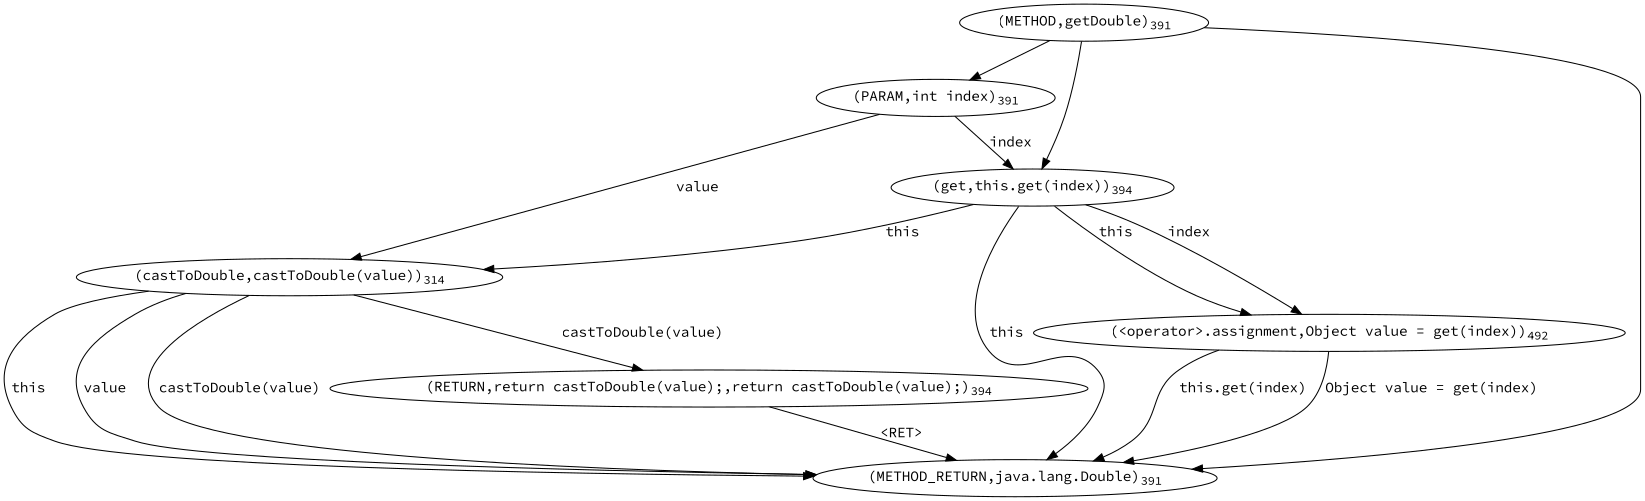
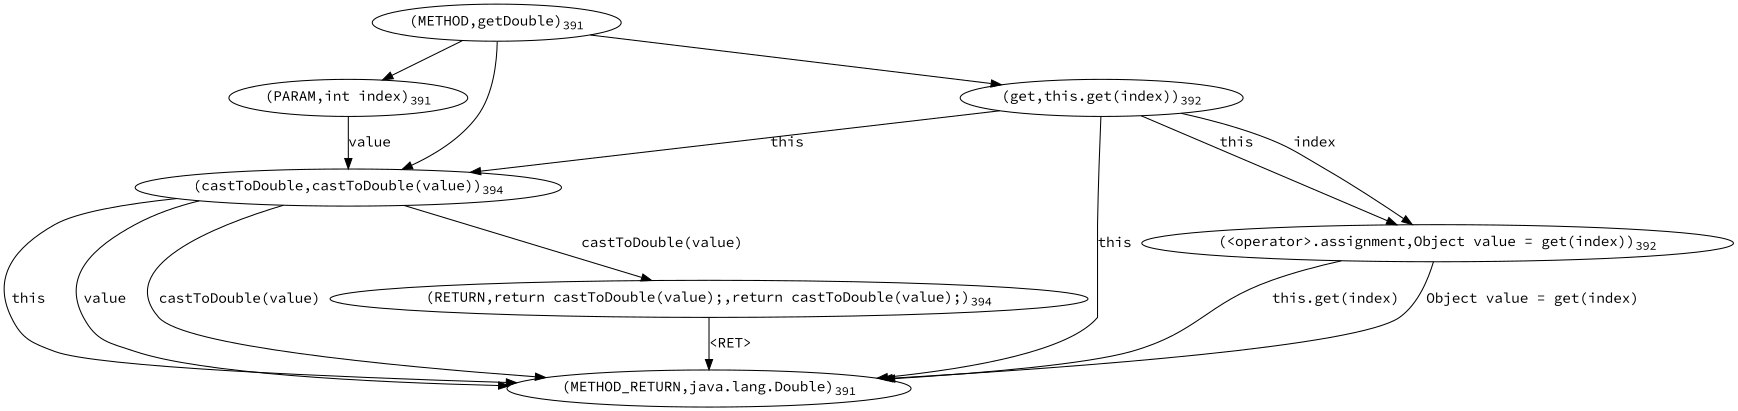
edge "(PARAM,int index)" -> "(get,this.get(index))": removed, label "index"
node "(get,this.get(index))": text "394" -> "392"
edge "(METHOD,getDouble)" -> "(METHOD_RETURN,java.lang.Double)": now "(METHOD,getDouble)" -> "(castToDouble,castToDouble(value))"
node "(castToDouble,castToDouble(value))": text "314" -> "394"
node "(<operator>.assignment,Object value = get(index))": text "492" -> "392"
